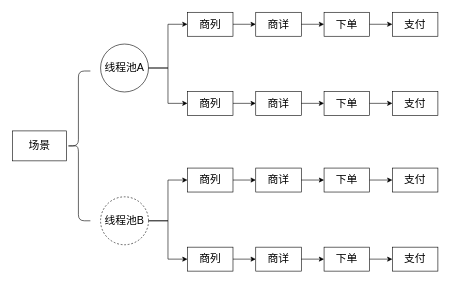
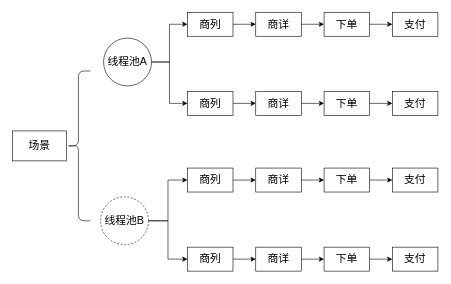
node "线程池A": moved (125, 68) -> (128, 62)
